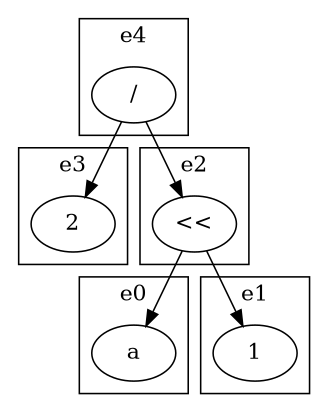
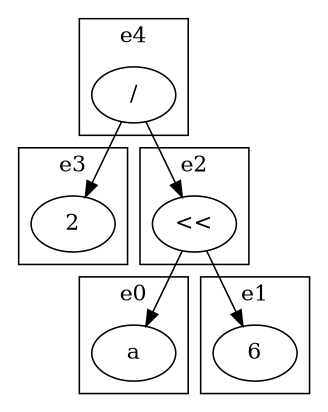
node "1": label "1" -> "6"
